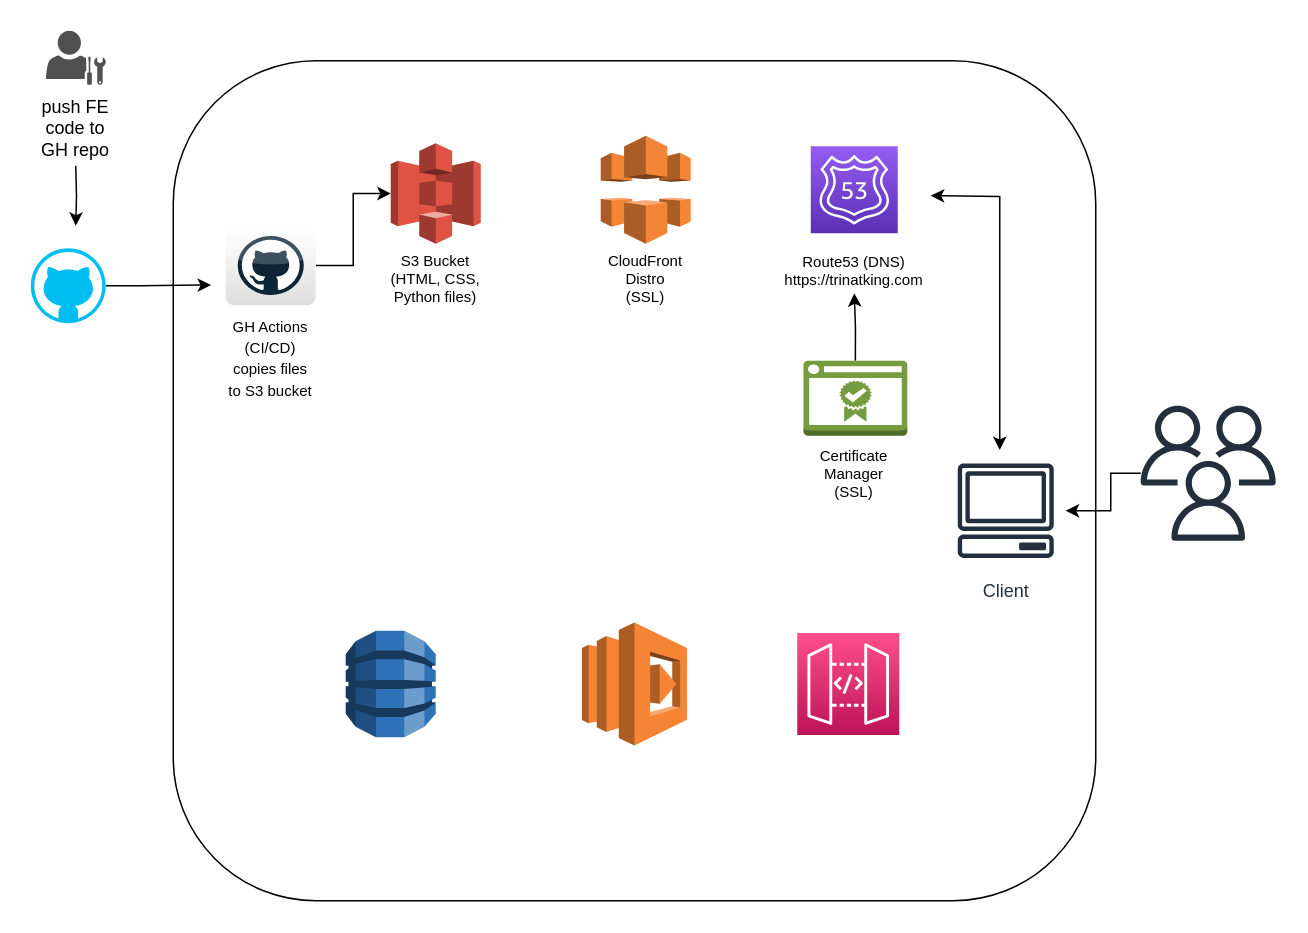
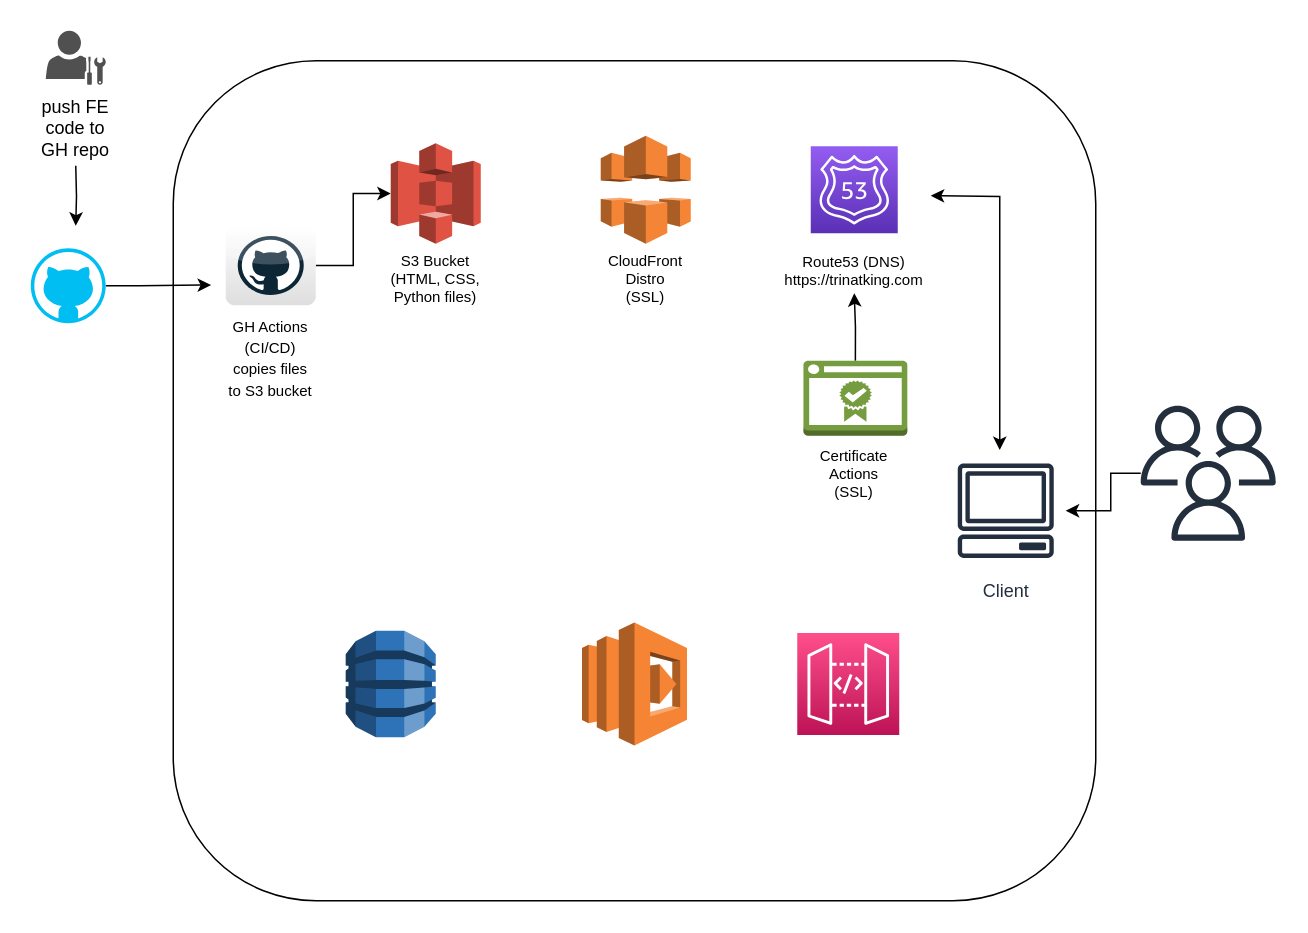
node "Certificate Manager (SSL)": label "Certificate Manager (SSL)" -> "Certificate Actions (SSL)"
